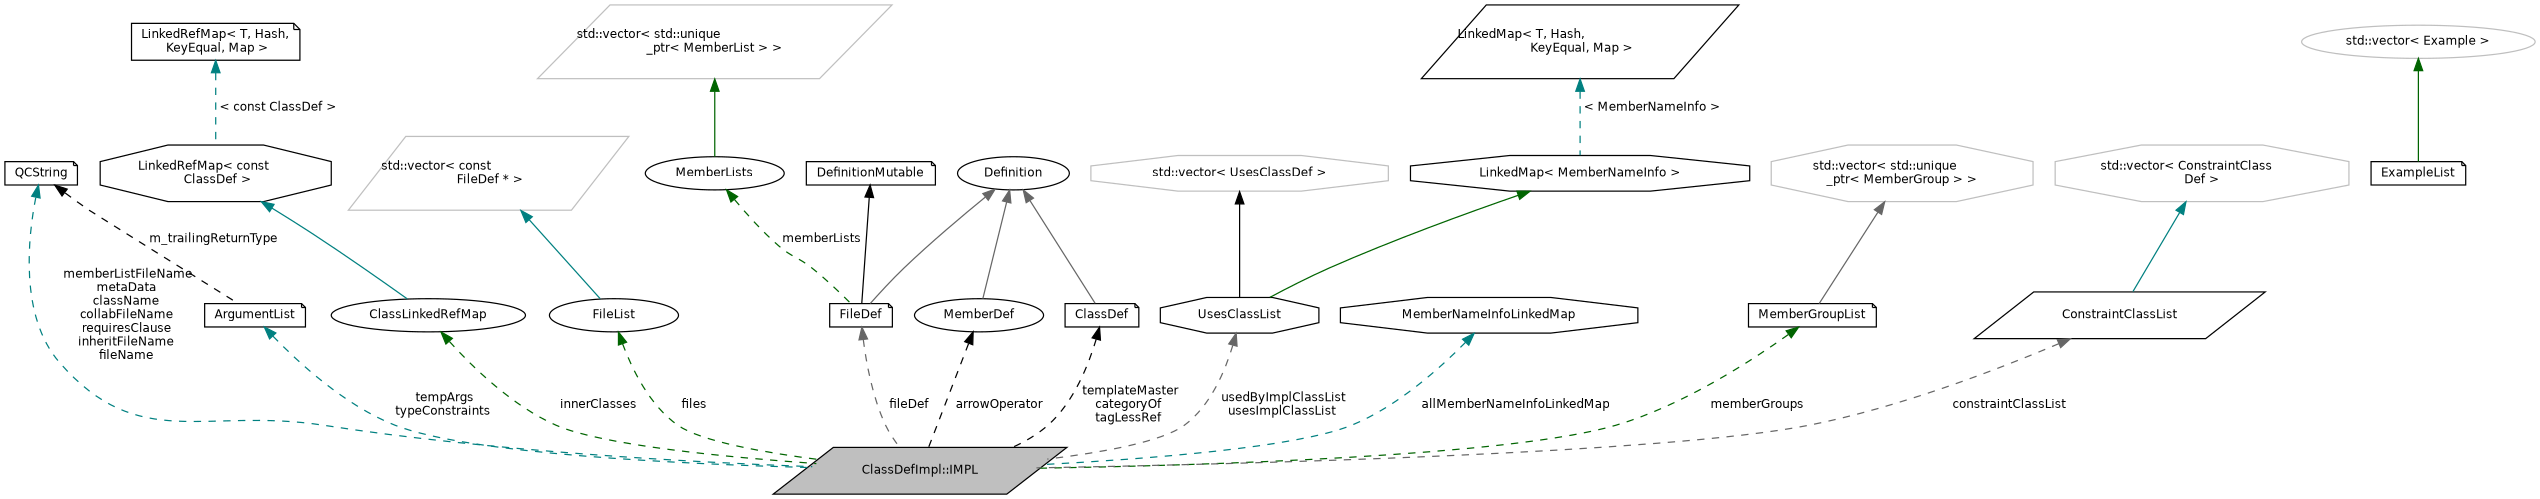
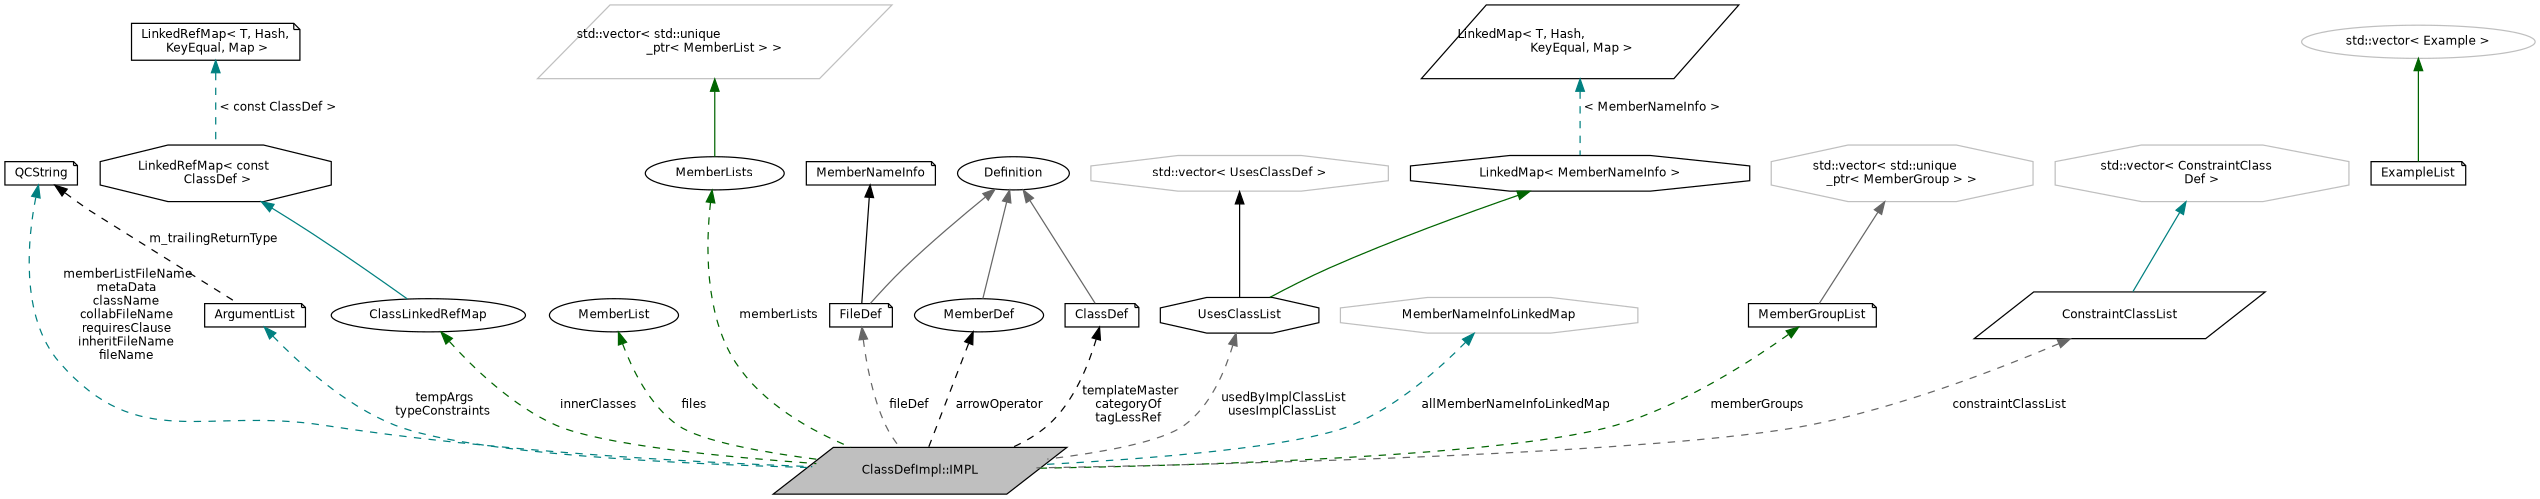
node "std::vector< const FileDef * >": removed
node "DefinitionMutable": label "DefinitionMutable" -> "MemberNameInfo"
edge "FileDef" -> "MemberLists": now "ClassDefImpl::IMPL" -> "MemberLists"
node "FileList": label "FileList" -> "MemberList"
node "MemberNameInfoLinkedMap": color black -> grey75
